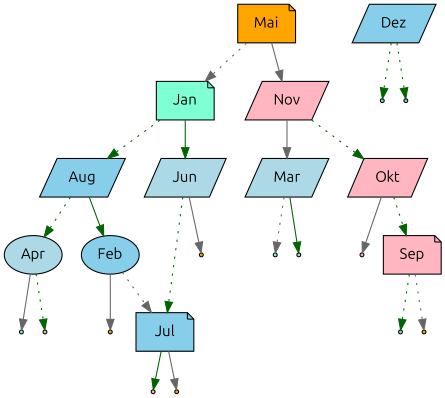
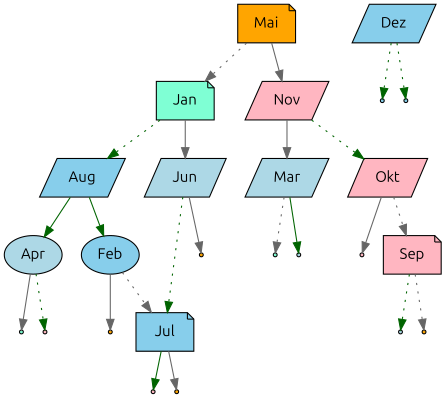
edge "Jan" -> "Jun": color darkgreen -> gray40
edge "Okt" -> "Sep": color darkgreen -> gray40
edge "Aug" -> "Apr": style dotted -> solid
